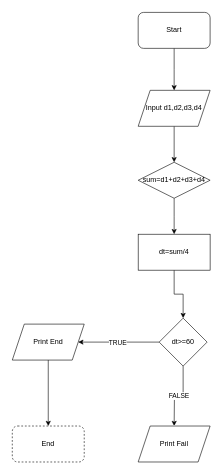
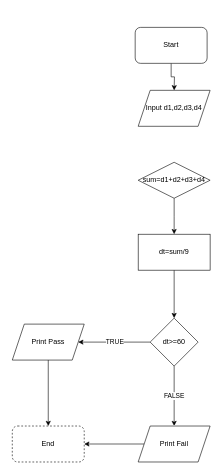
node "Start": moved (174, 30) -> (171, 45)
edge "Input d1,d2,d3,d4" -> "sum=d1+d2+d3+d4": removed
node "dt=sum/4": label "dt=sum/4" -> "dt=sum/9"
node "Print End": label "Print End" -> "Print Pass"
node "dt>=60": moved (183, 342) -> (174, 342)
edge "Print Fail" -> "End": added
